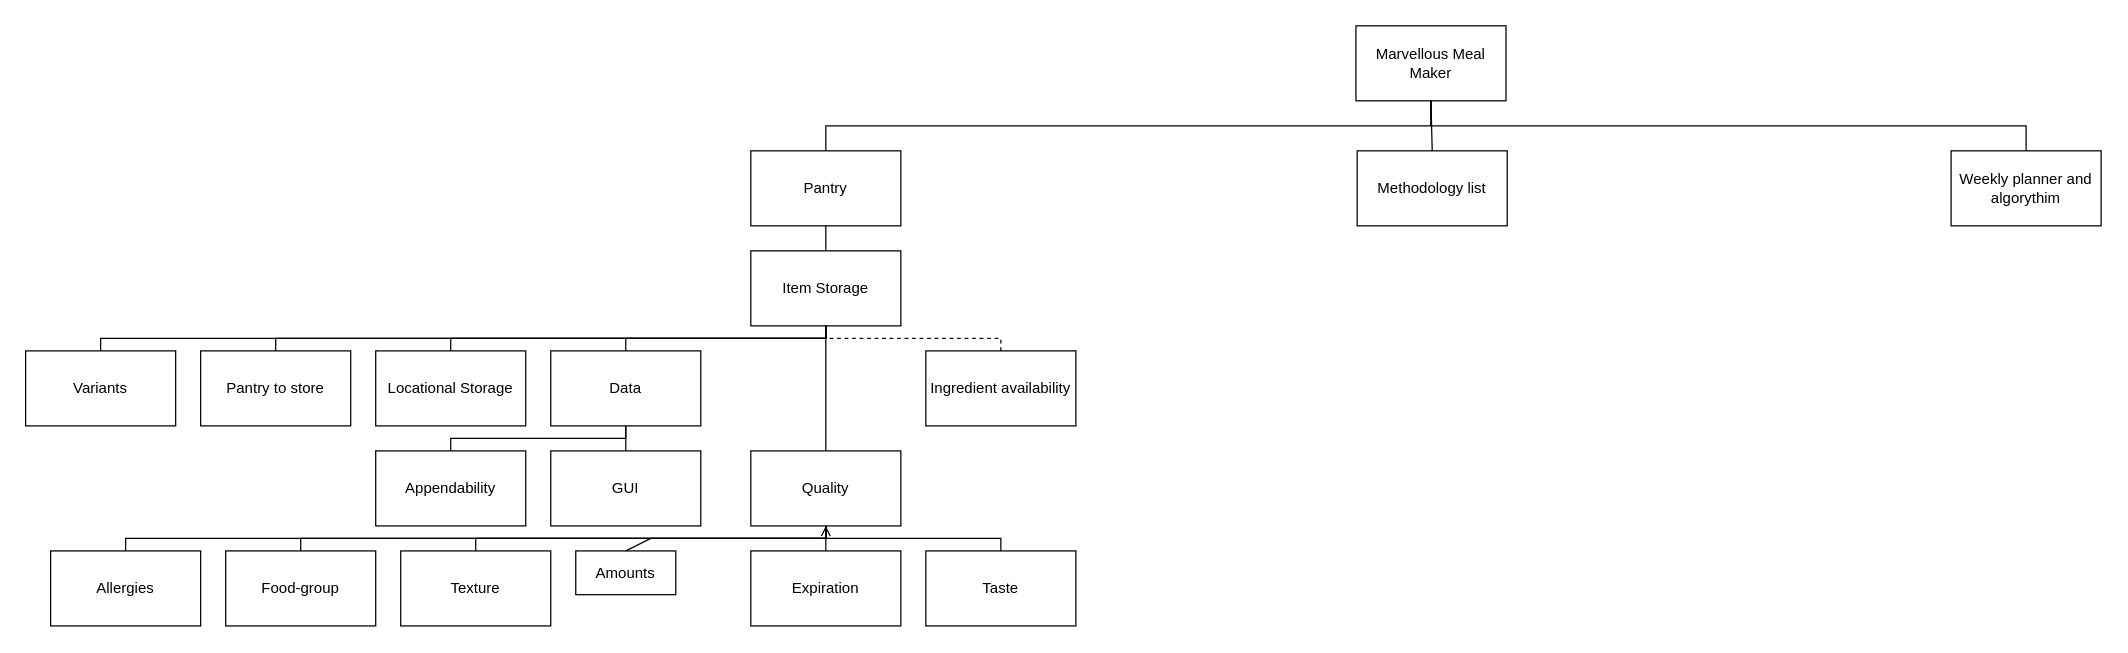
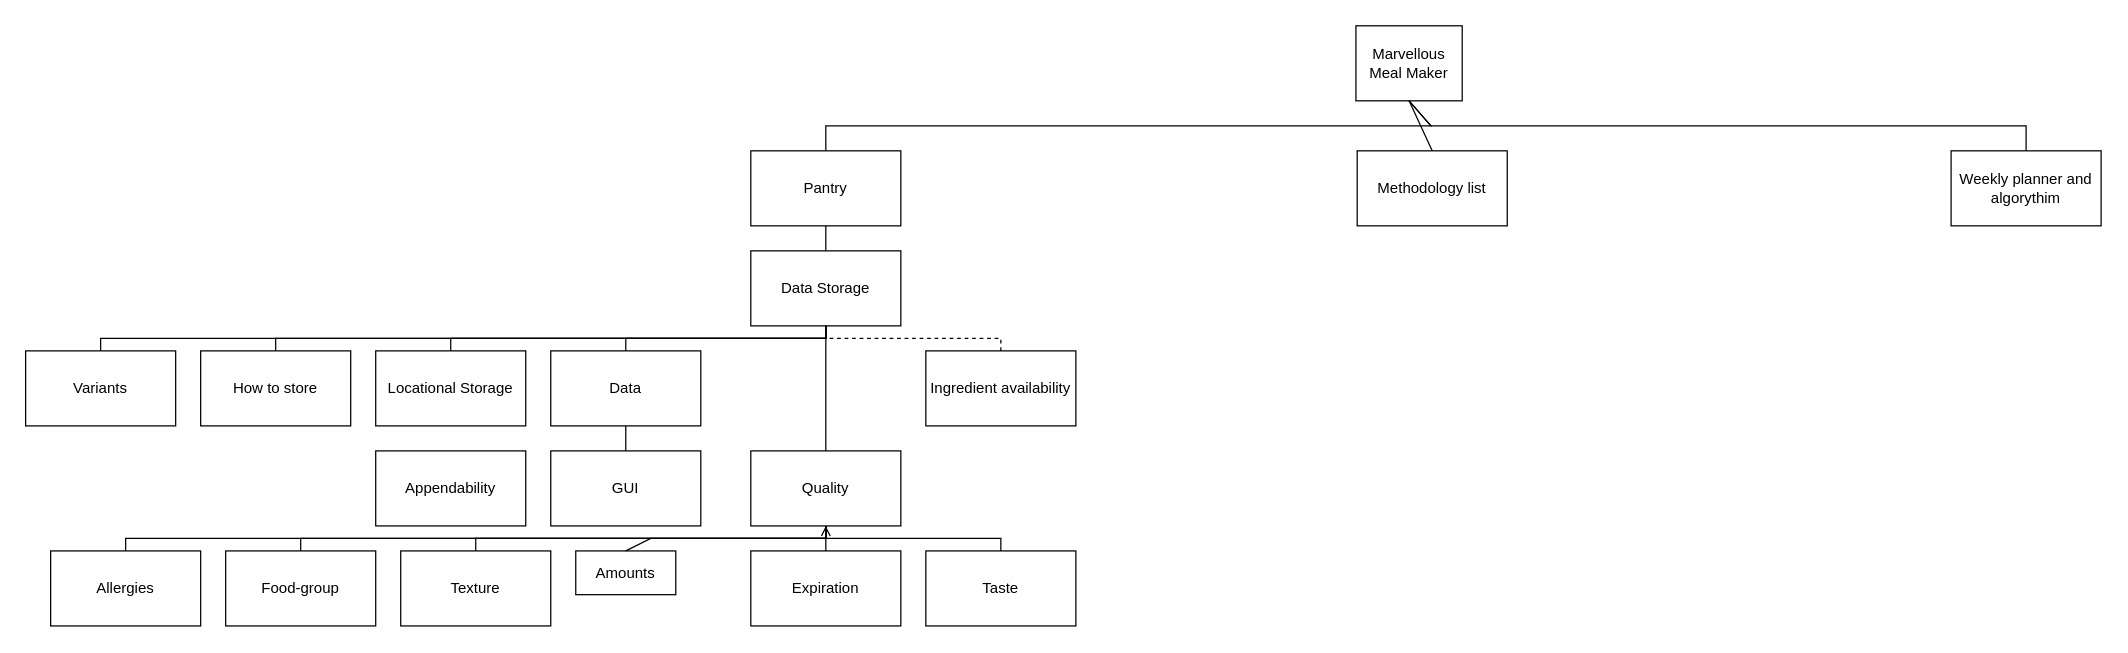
node "Marvellous Meal Maker": size 150x75 -> 106x75
node "Item Storage": label "Item Storage" -> "Data Storage"
node "Pantry to store": label "Pantry to store" -> "How to store"
edge "Data" -- "Appendability": removed
